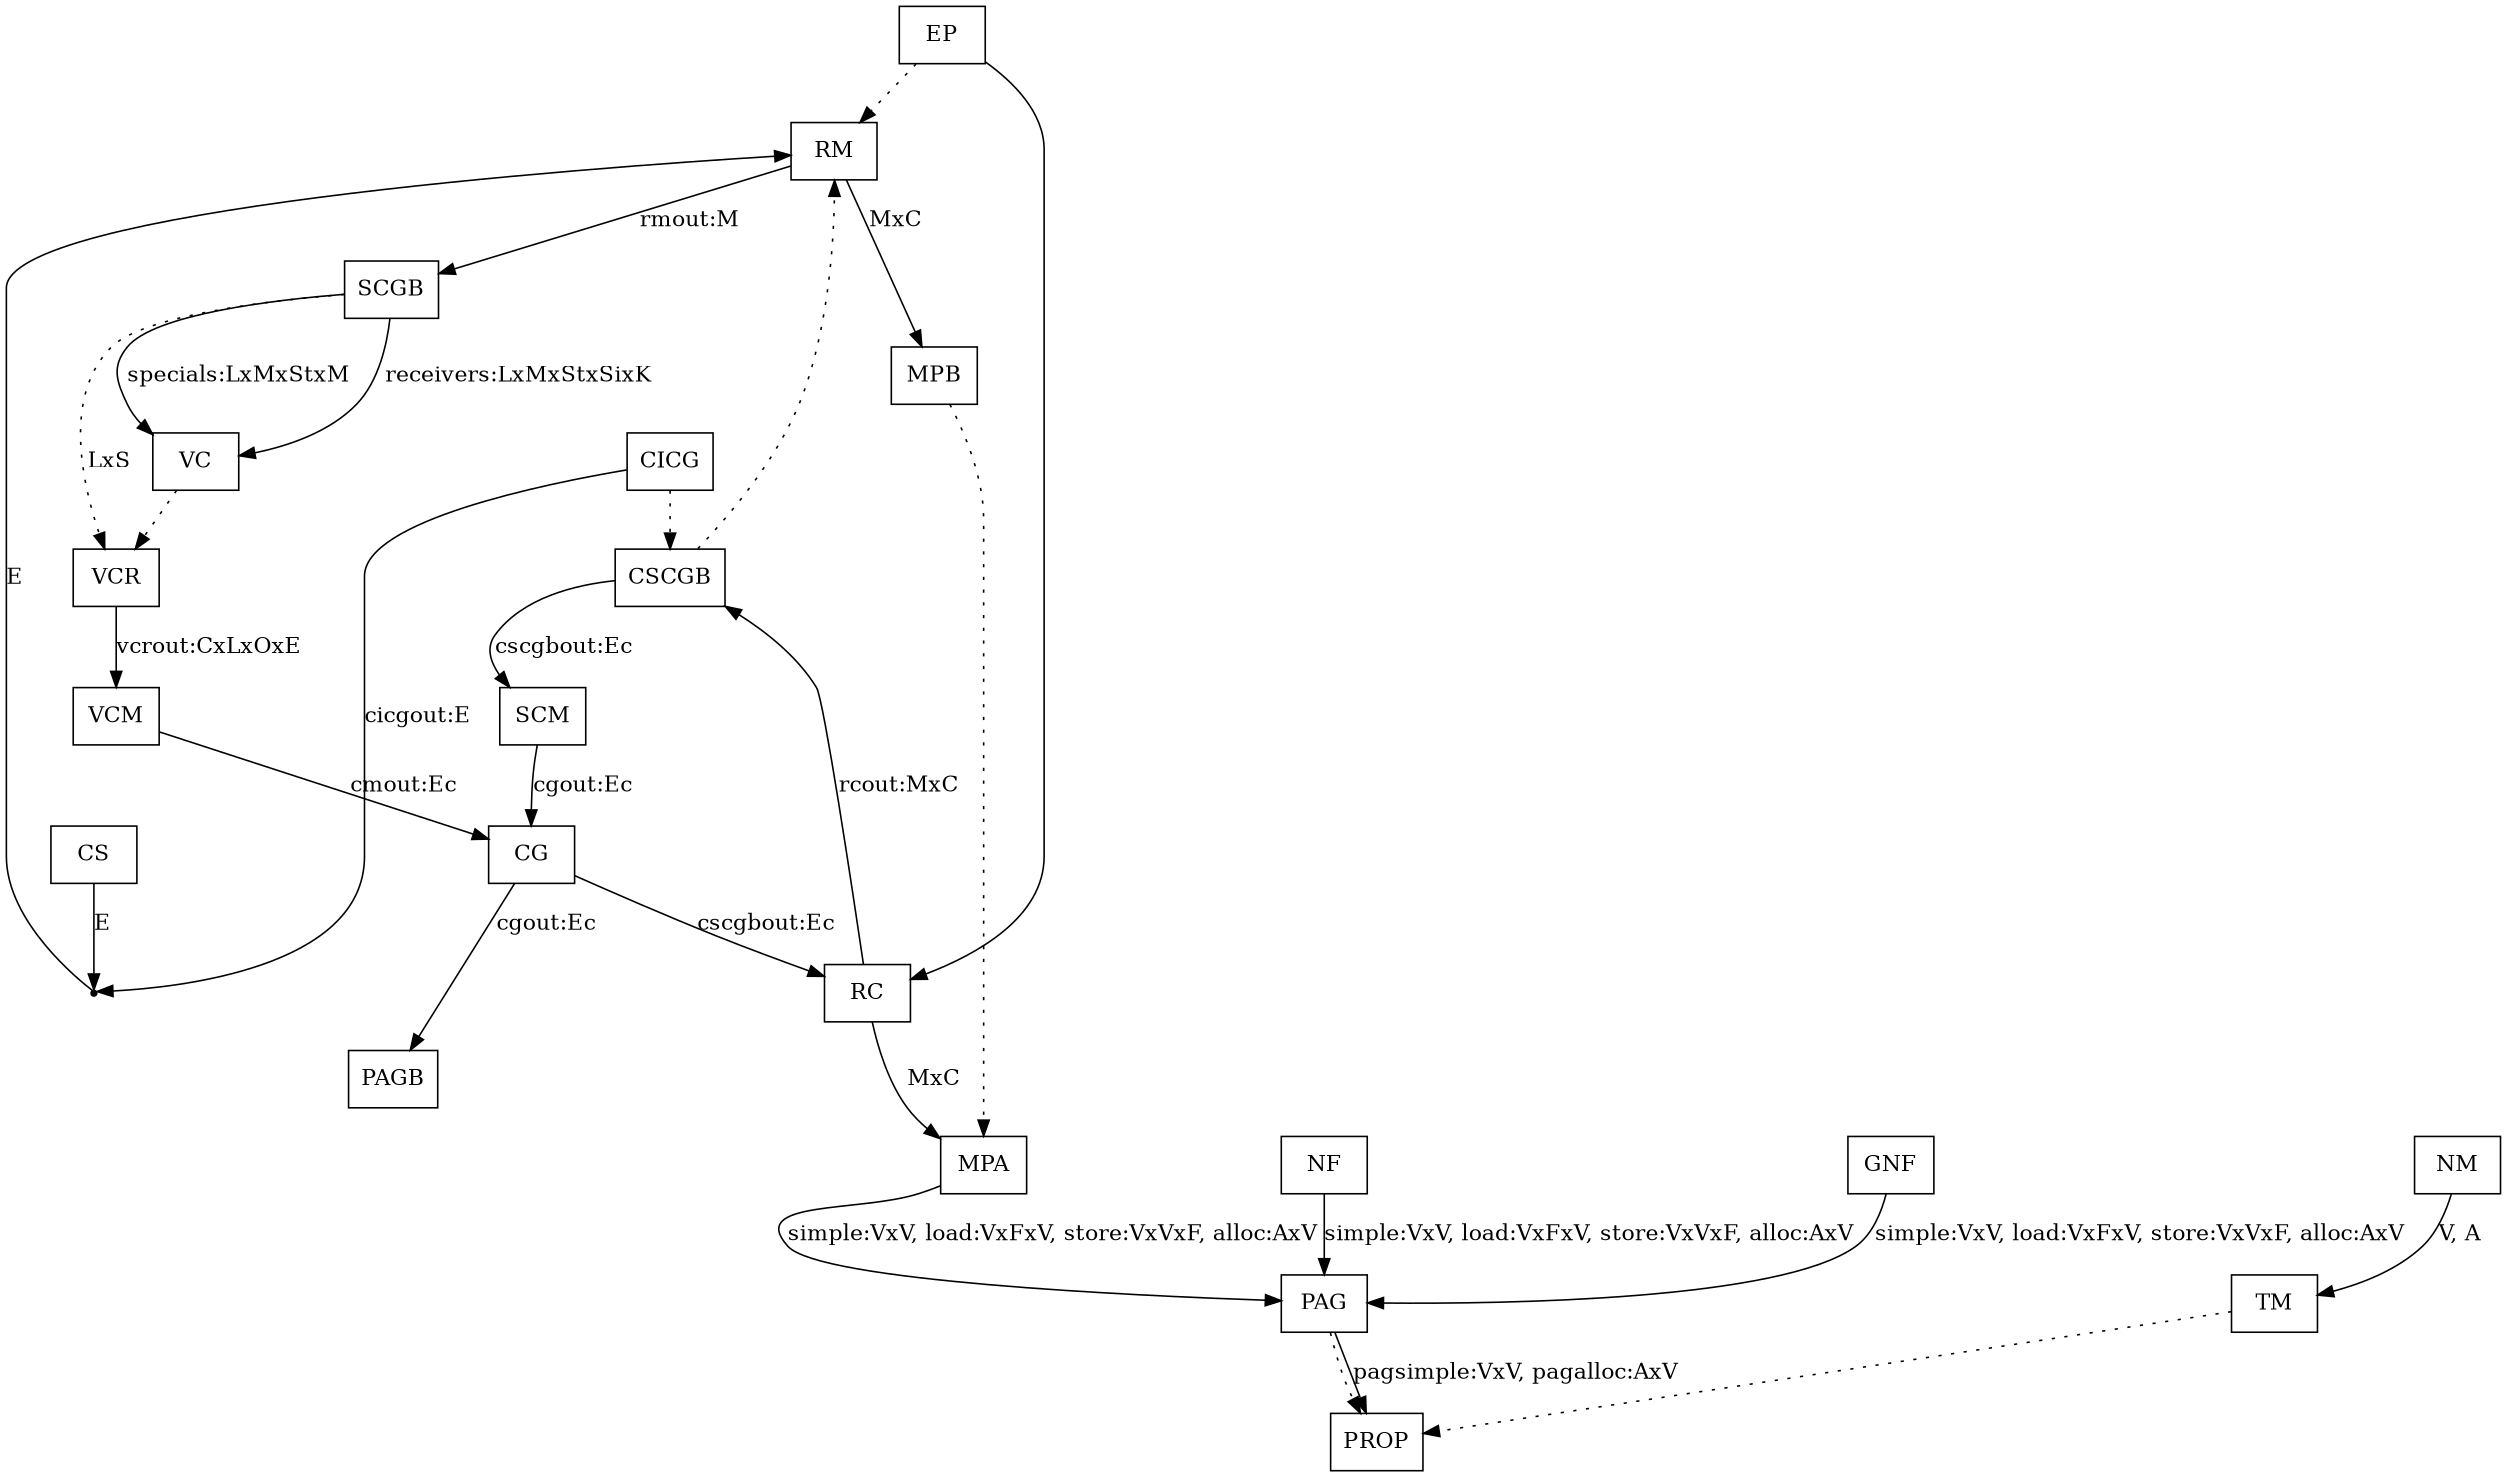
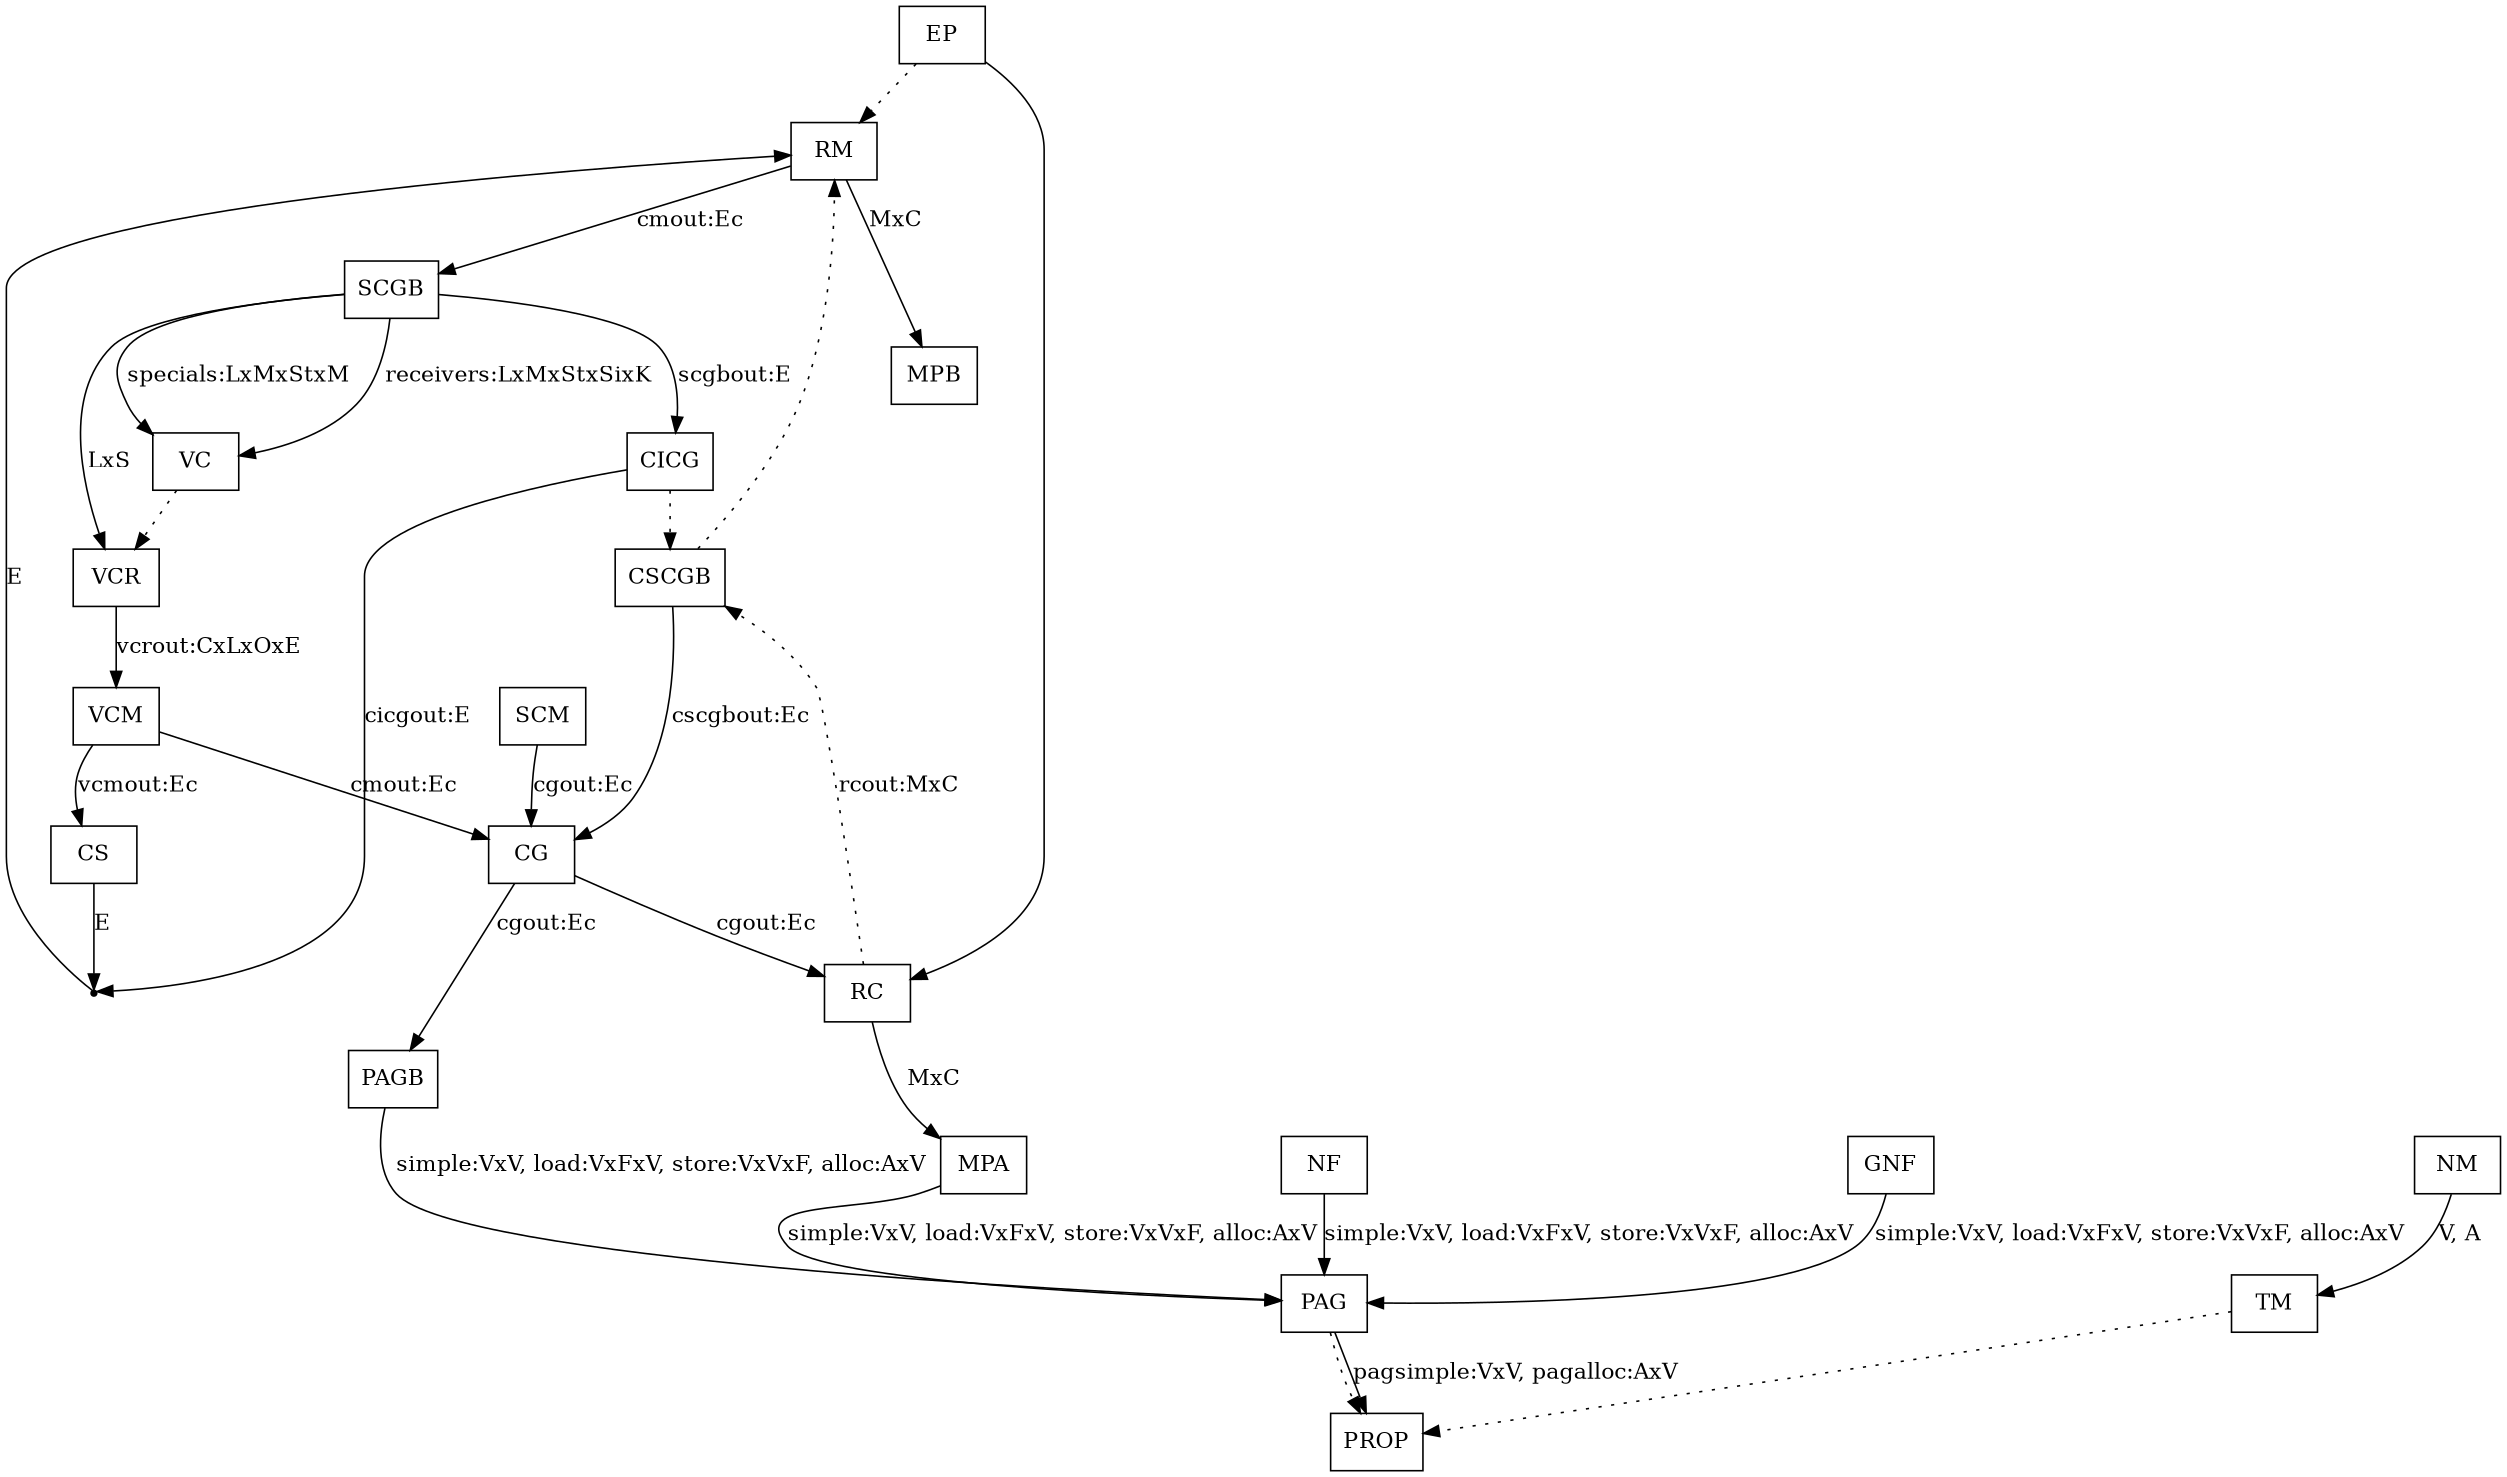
edge "RM" -> "SCGB": label "rmout:M" -> "cmout:Ec"
edge "SCGB" -> "CICG": added, label "scgbout:E"
edge "SCGB" -> "VCR": style dotted -> solid
edge "CSCGB" -> "SCM": now "CSCGB" -> "CG"
edge "MPB" -> "MPA": removed
edge "RC" -> "CSCGB": style solid -> dotted
edge "VCM" -> "CS": added, label "vcmout:Ec"
edge "CG" -> "RC": label "cscgbout:Ec" -> "cgout:Ec"
edge "PAGB" -> "PAG": added, label "simple:VxV, load:VxFxV, store:VxVxF, alloc:AxV"
